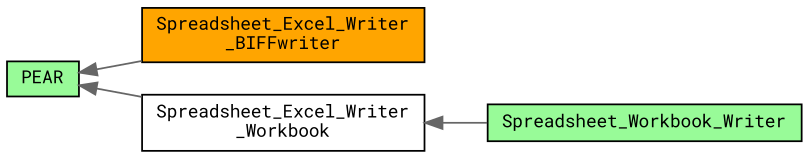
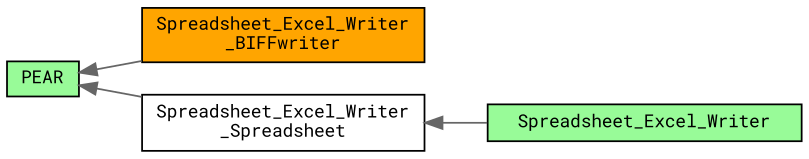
node "Spreadsheet_Excel_Writer _Workbook": label "Spreadsheet_Excel_Writer _Workbook" -> "Spreadsheet_Excel_Writer _Spreadsheet"
node "Spreadsheet_Workbook_Writer": label "Spreadsheet_Workbook_Writer" -> "Spreadsheet_Excel_Writer"
